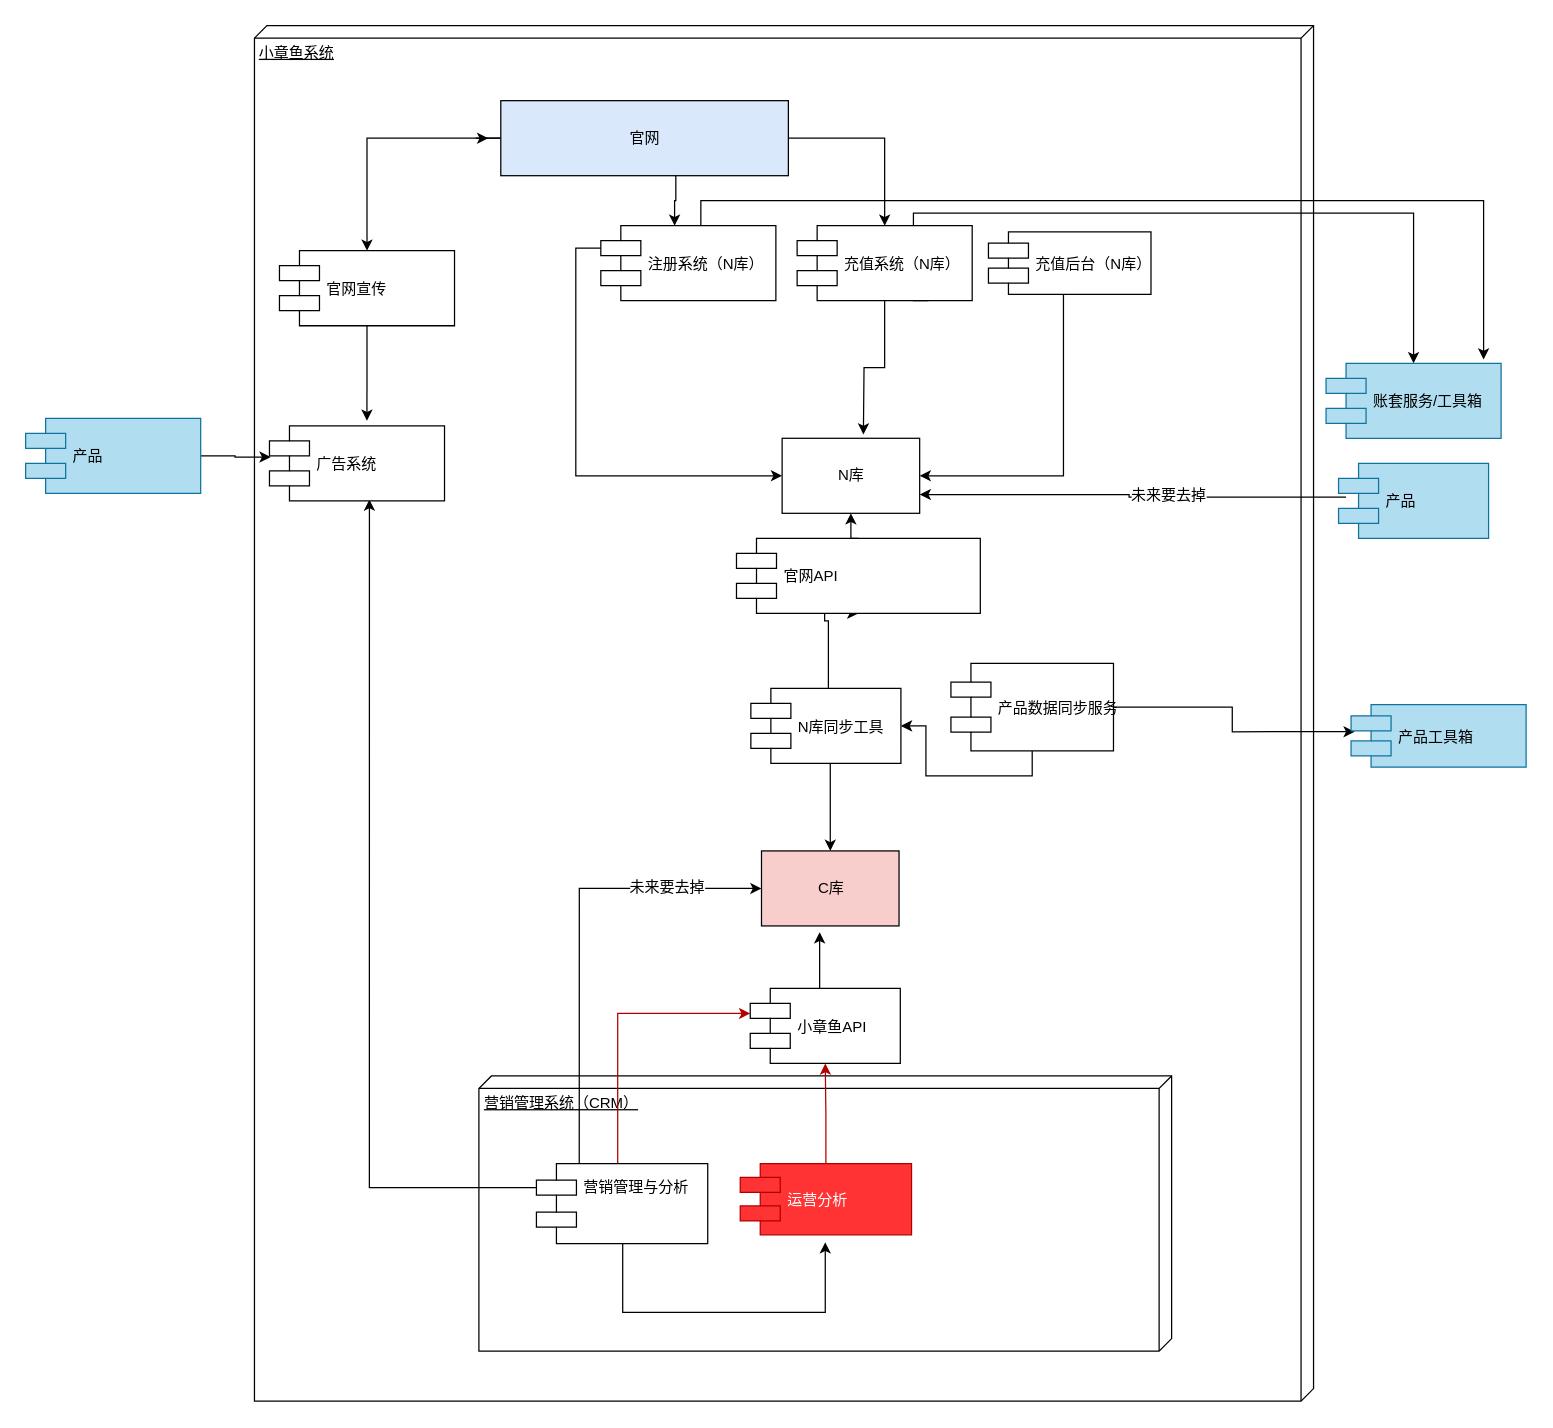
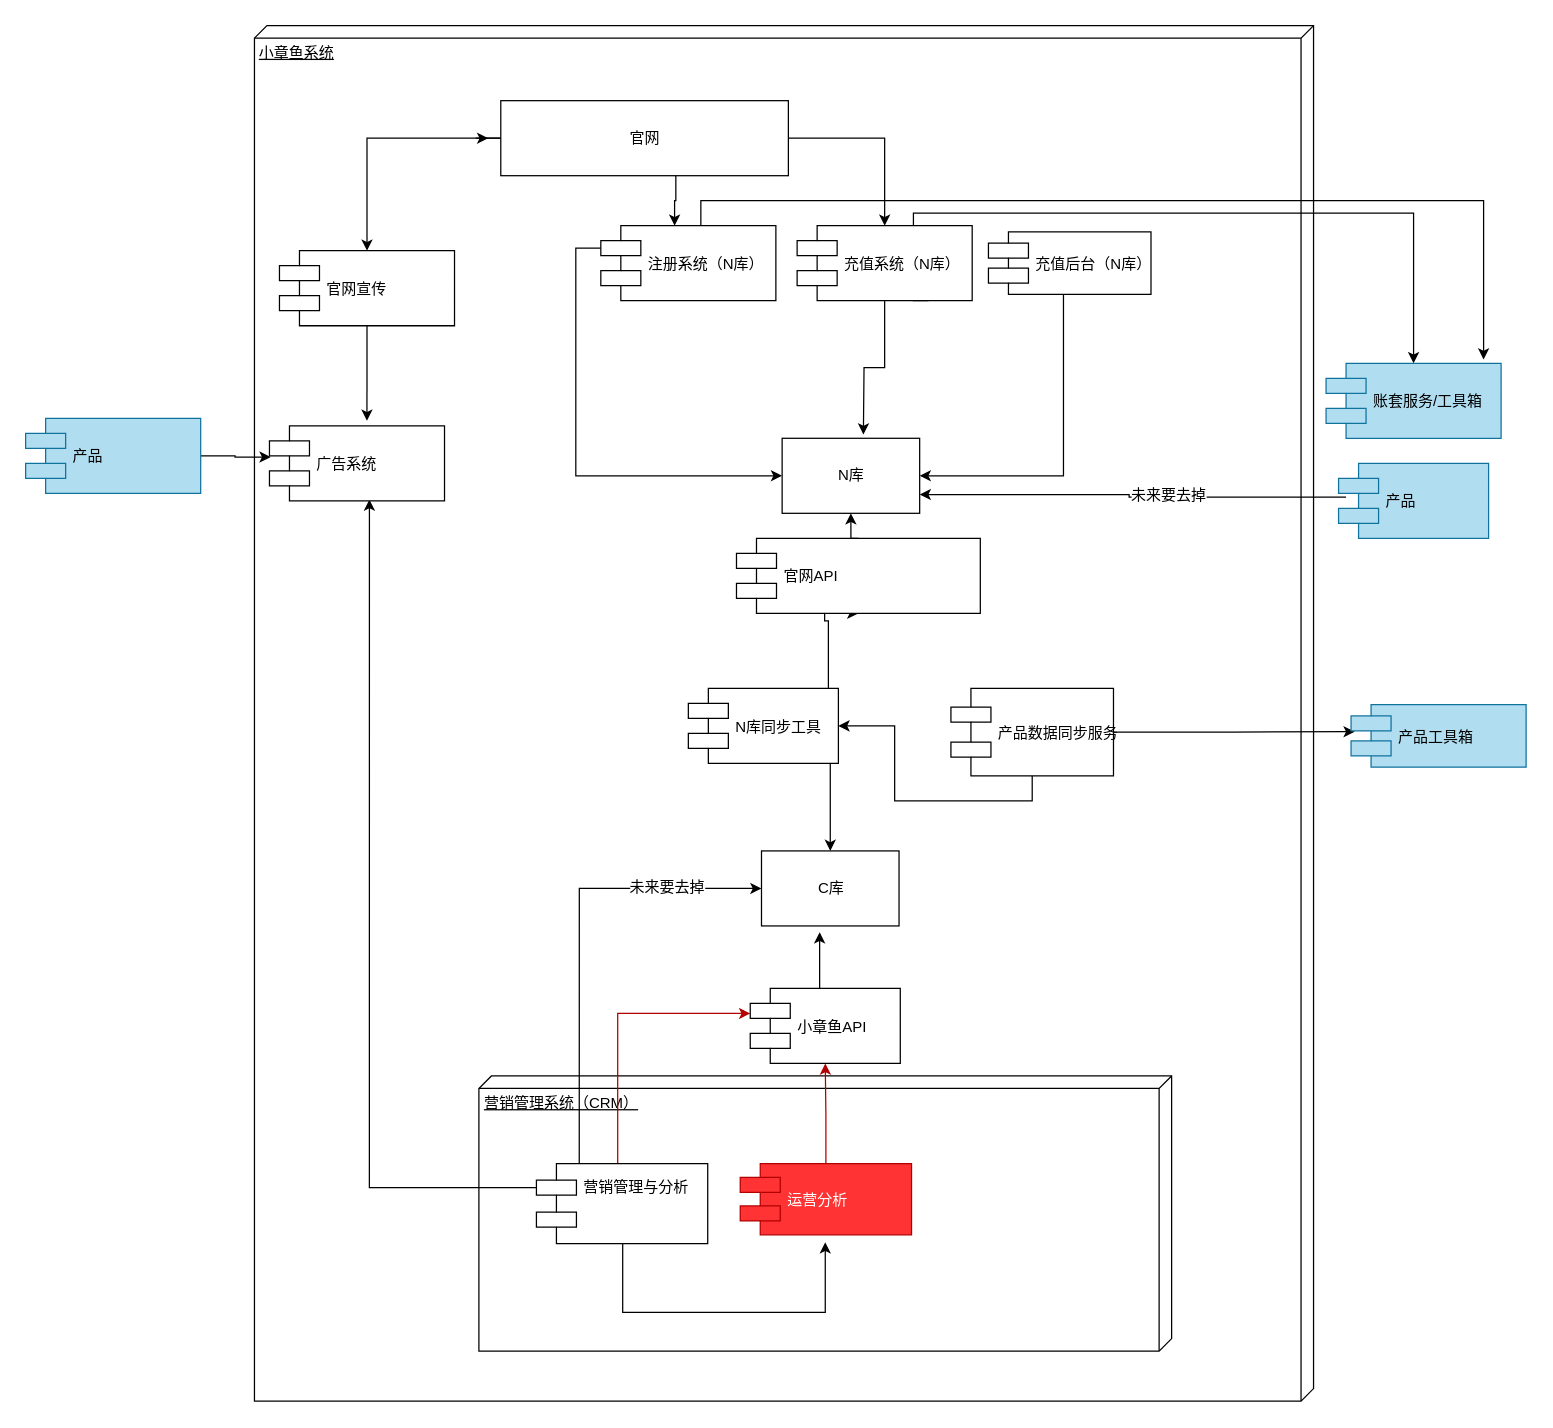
node "官网": fillcolor #dae8fc -> #ffffff
node "产品数据同步服务": moved (1032, 707) -> (1032, 732)
node "N库同步工具": moved (826, 726) -> (763, 726)
node "C库": fillcolor #f8cecc -> #ffffff
